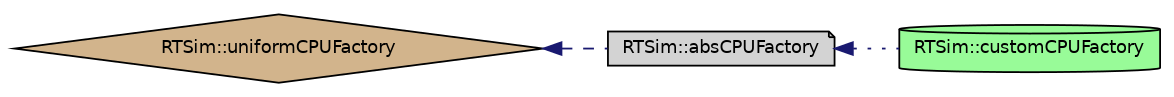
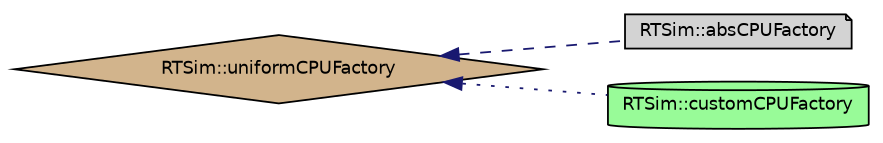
edge "RTSim::customCPUFactory" -> "RTSim::absCPUFactory": now "RTSim::customCPUFactory" -> "RTSim::uniformCPUFactory"
